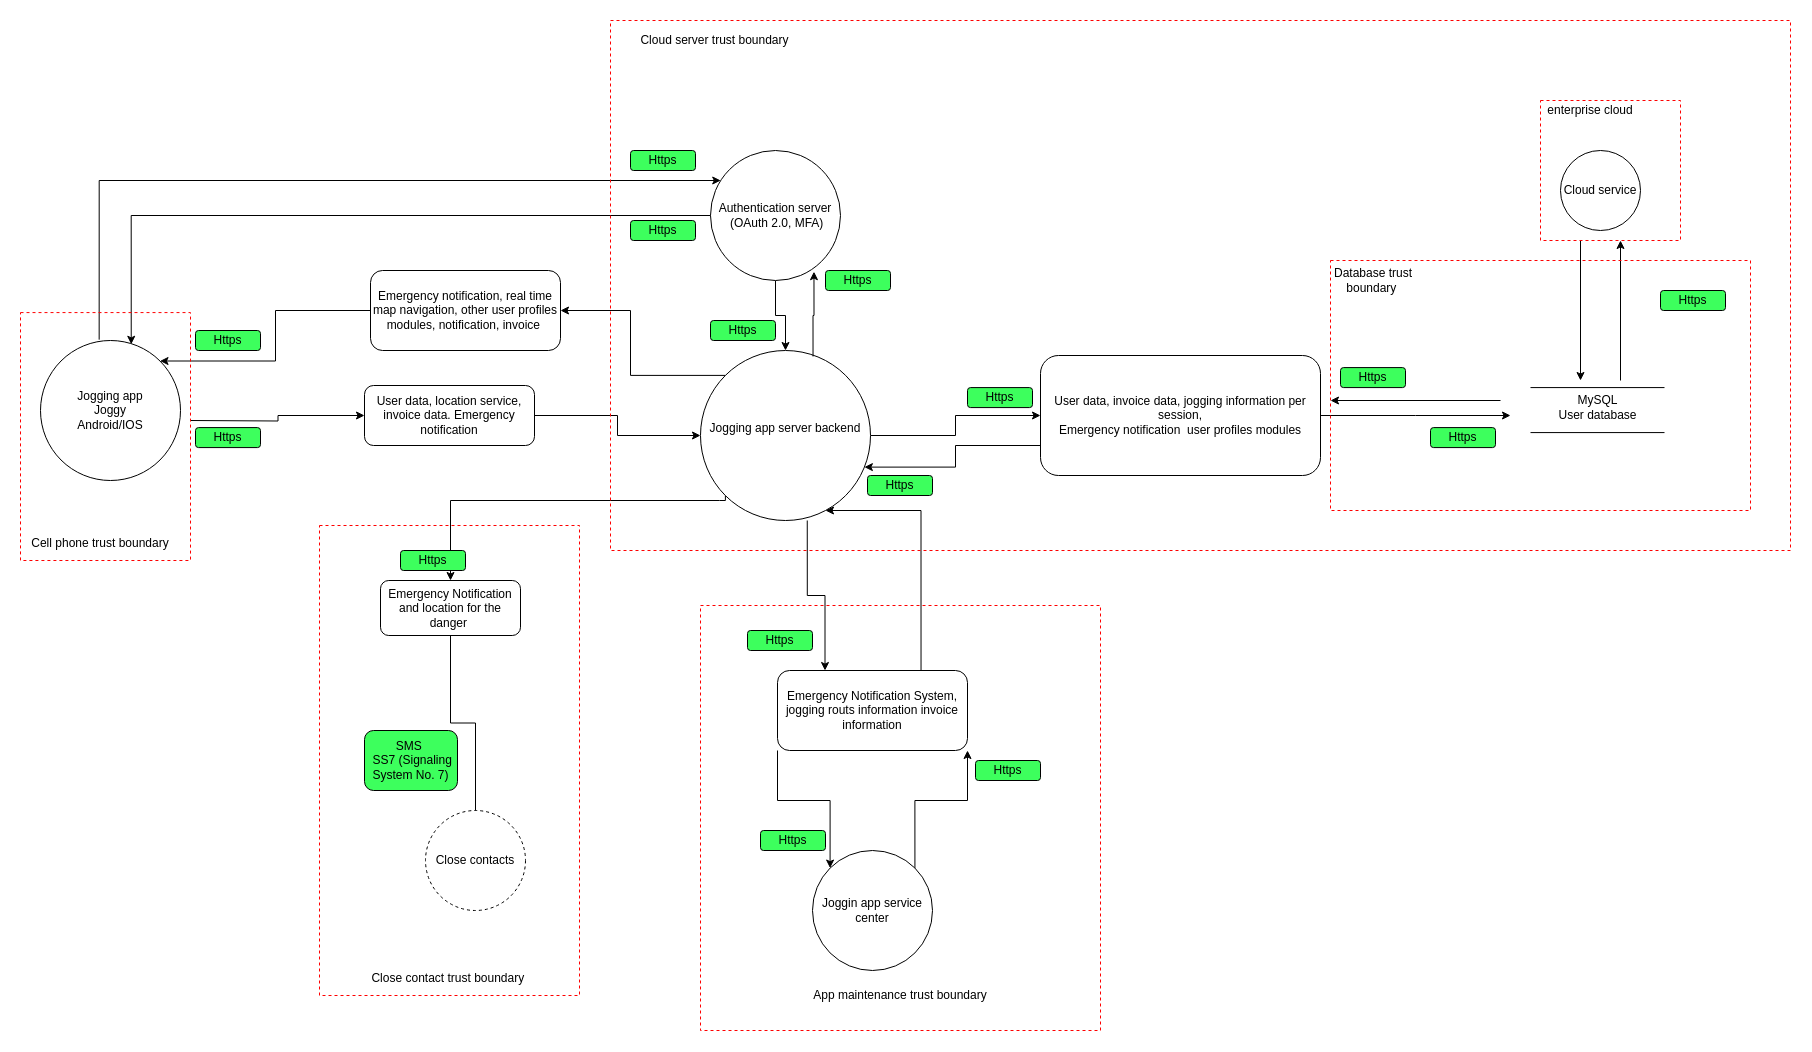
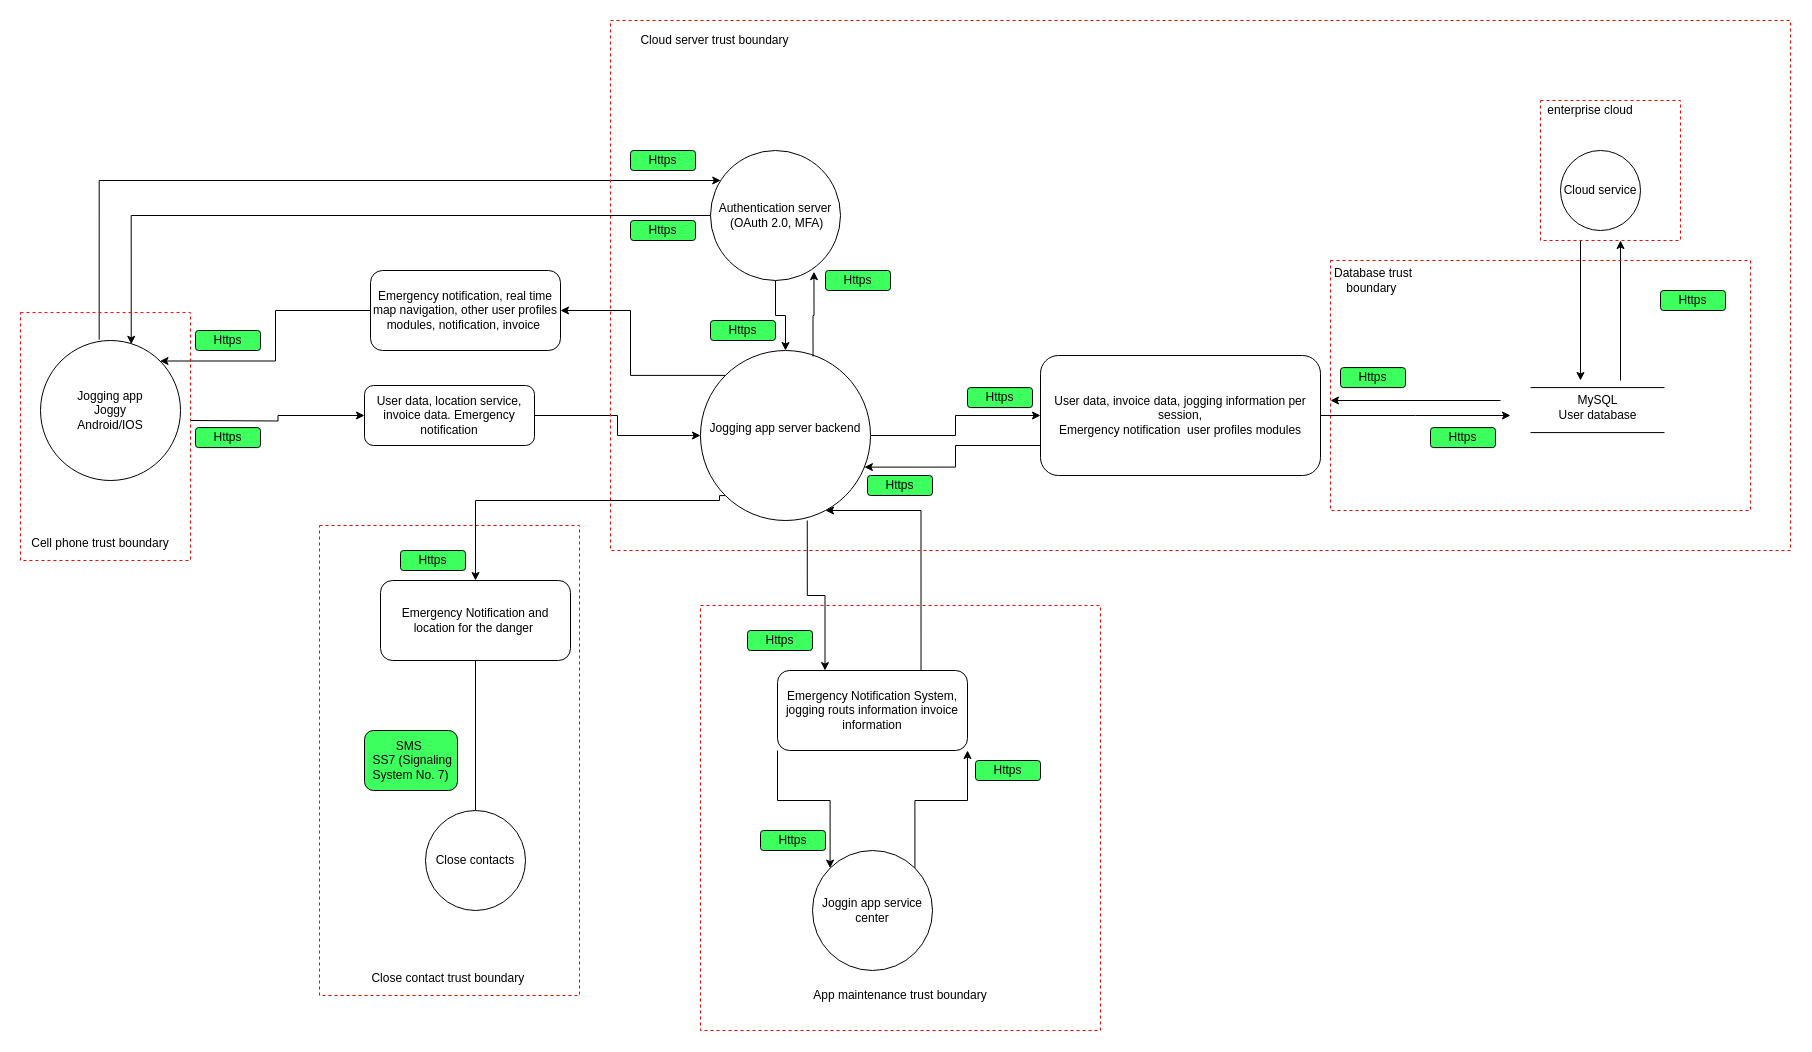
node "Emergency Notification and location for the danger": size 140x55 -> 190x80
node "Close contacts": style dashed -> solid
